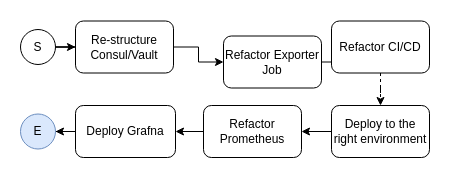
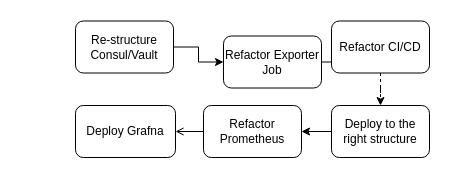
node "S": removed
edge "S" -> "Re-structure Consul/Vault": removed
node "E": removed
edge "Deploy Grafna" -> "E": removed
edge "Refactor Prometheus" -> "Deploy Grafna": arrowhead classic -> open
node "Deploy to the right environment": label "Deploy to the right environment" -> "Deploy to the right structure"
